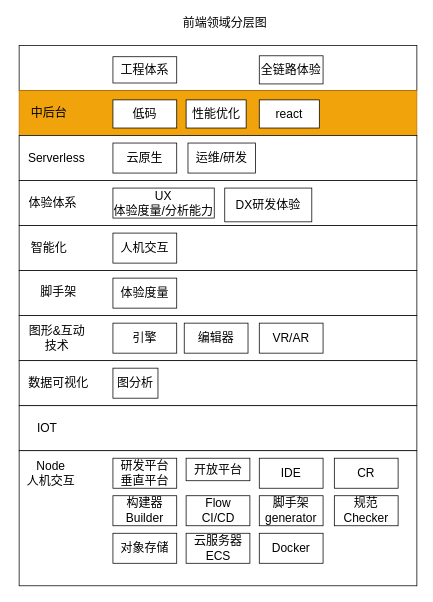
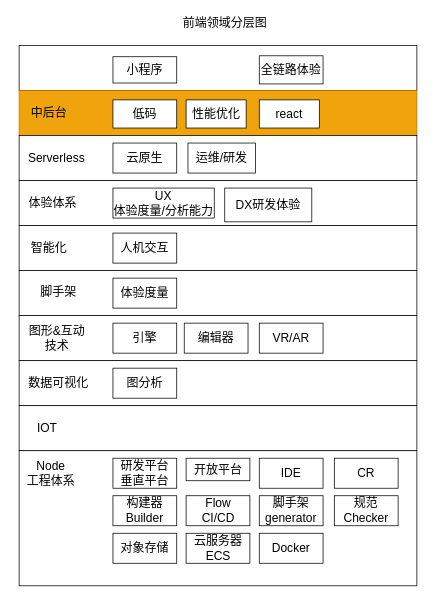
node "工程体系": label "工程体系" -> "小程序"
node "图分析": size 45x30 -> 64x30
node "Node 人机交互": label "Node 人机交互" -> "Node 工程体系"
